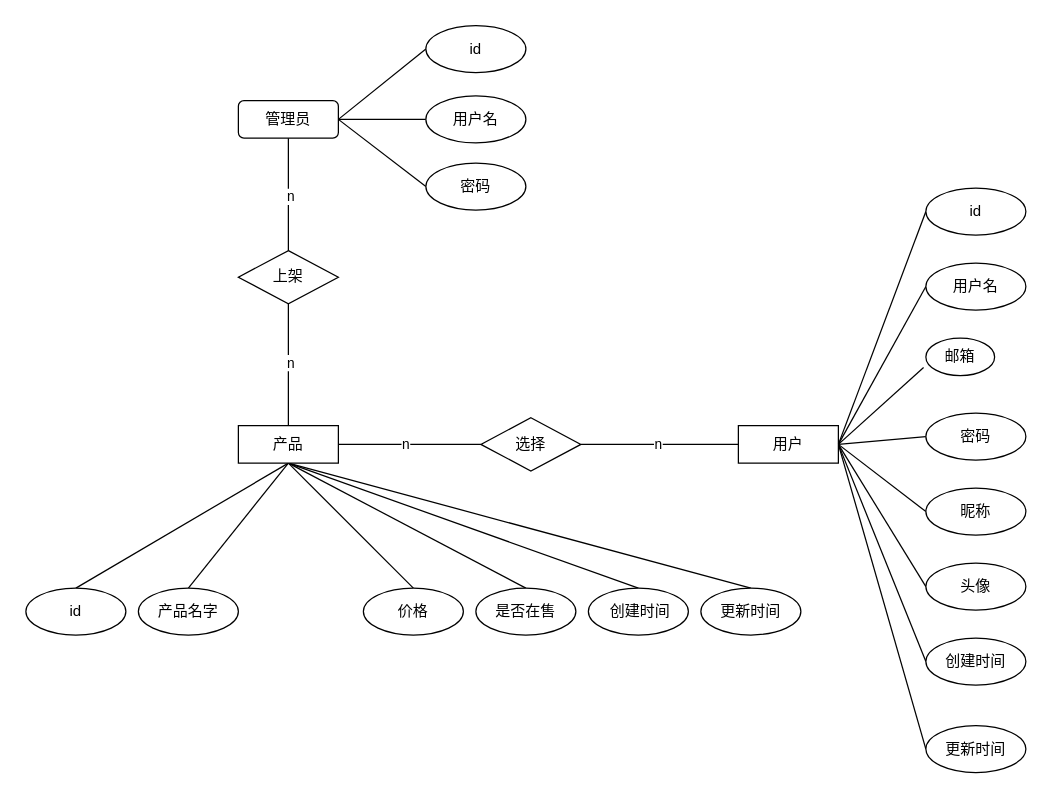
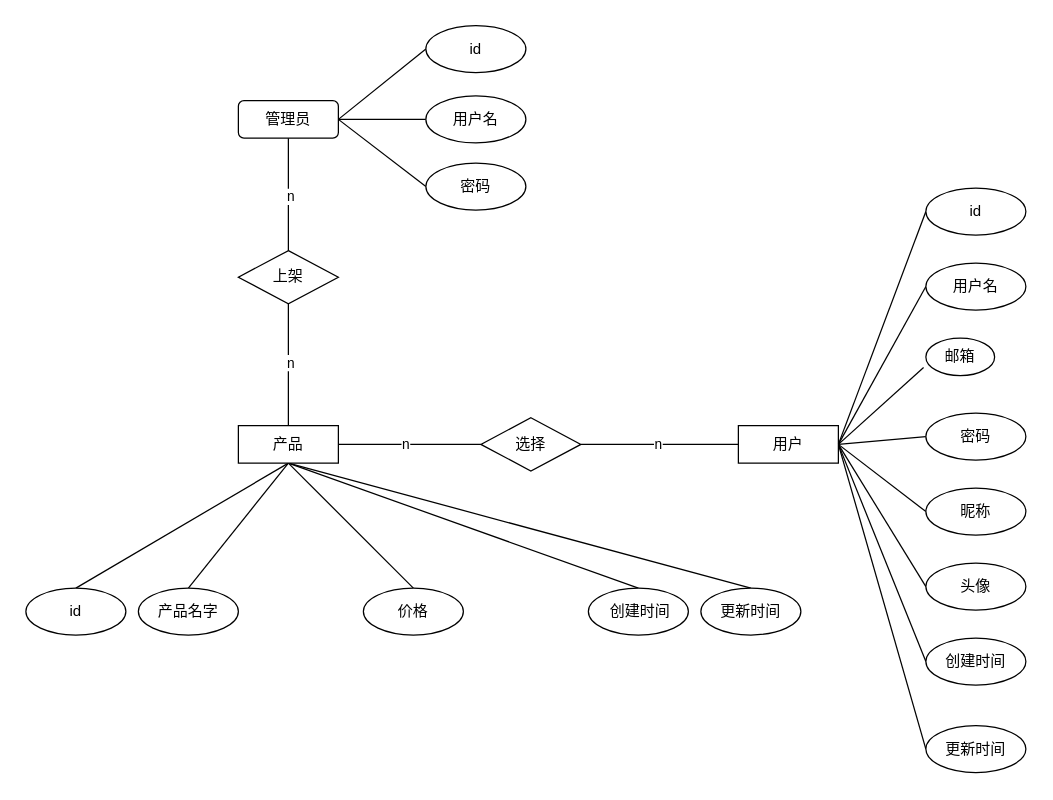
edge "产品" -- "是否在售": removed
node "是否在售": removed
